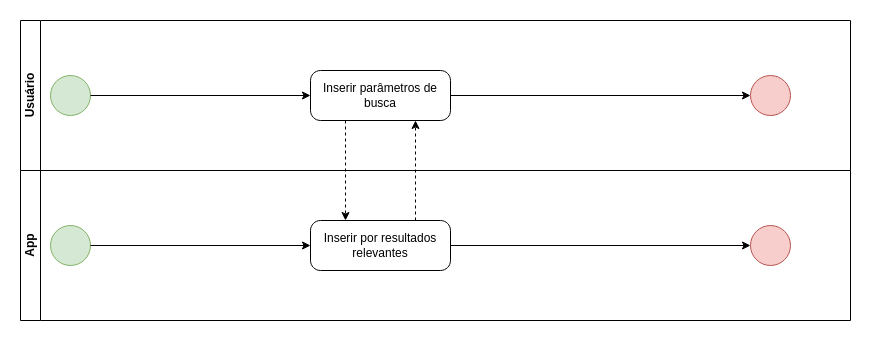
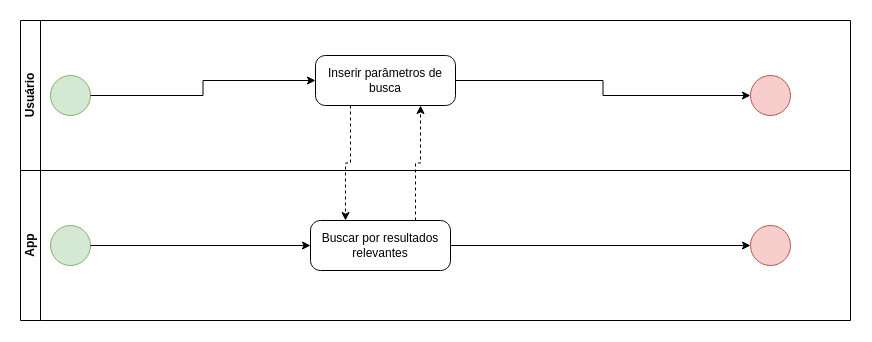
node "Inserir parâmetros de busca": moved (381, 96) -> (386, 81)
node "Inserir por resultados relevantes": label "Inserir por resultados relevantes" -> "Buscar por resultados relevantes"
